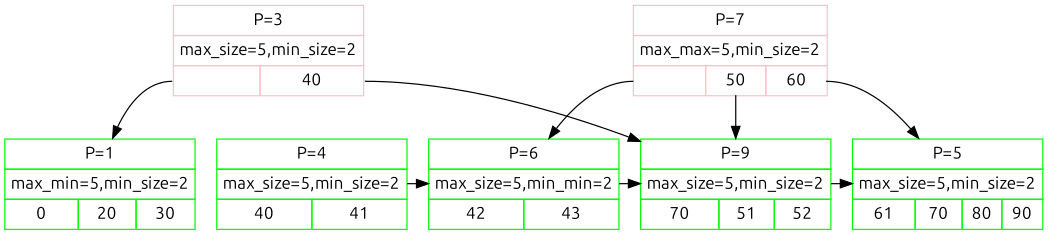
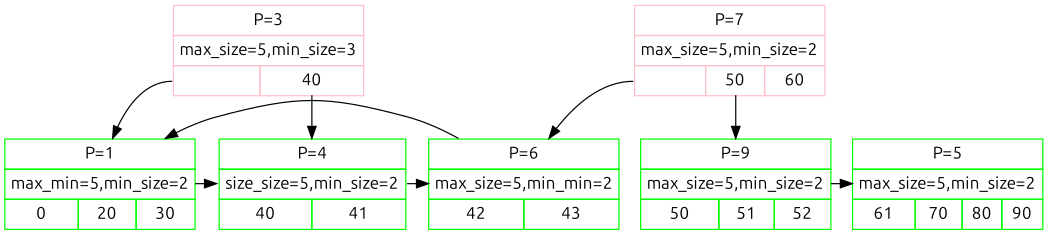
node "P=3": text "max_size=5,min_size=2" -> "max_size=5,min_size=3"
node "P=7": text "max_max=5,min_size=2" -> "max_size=5,min_size=2"
edge "P=7" -> "P=5": removed
edge "P=3" -> "P=9": now "P=3" -> "P=4"
edge "P=1" -> "P=4": added
node "P=4": text "max_size=5,min_size=2" -> "size_size=5,min_size=2"
edge "P=6" -> "P=9": now "P=6" -> "P=1"
node "P=9": text "70" -> "50"
